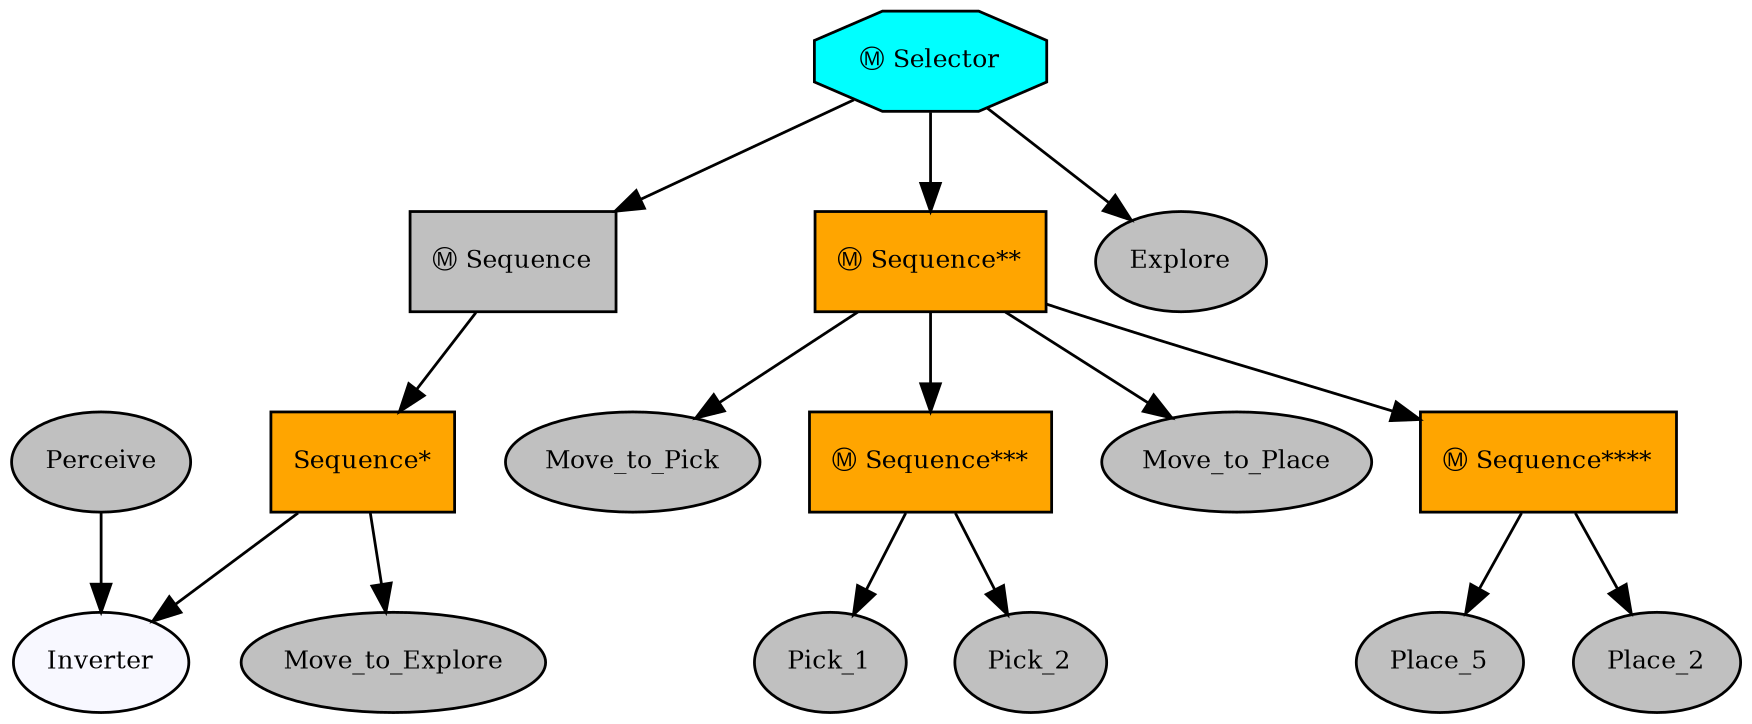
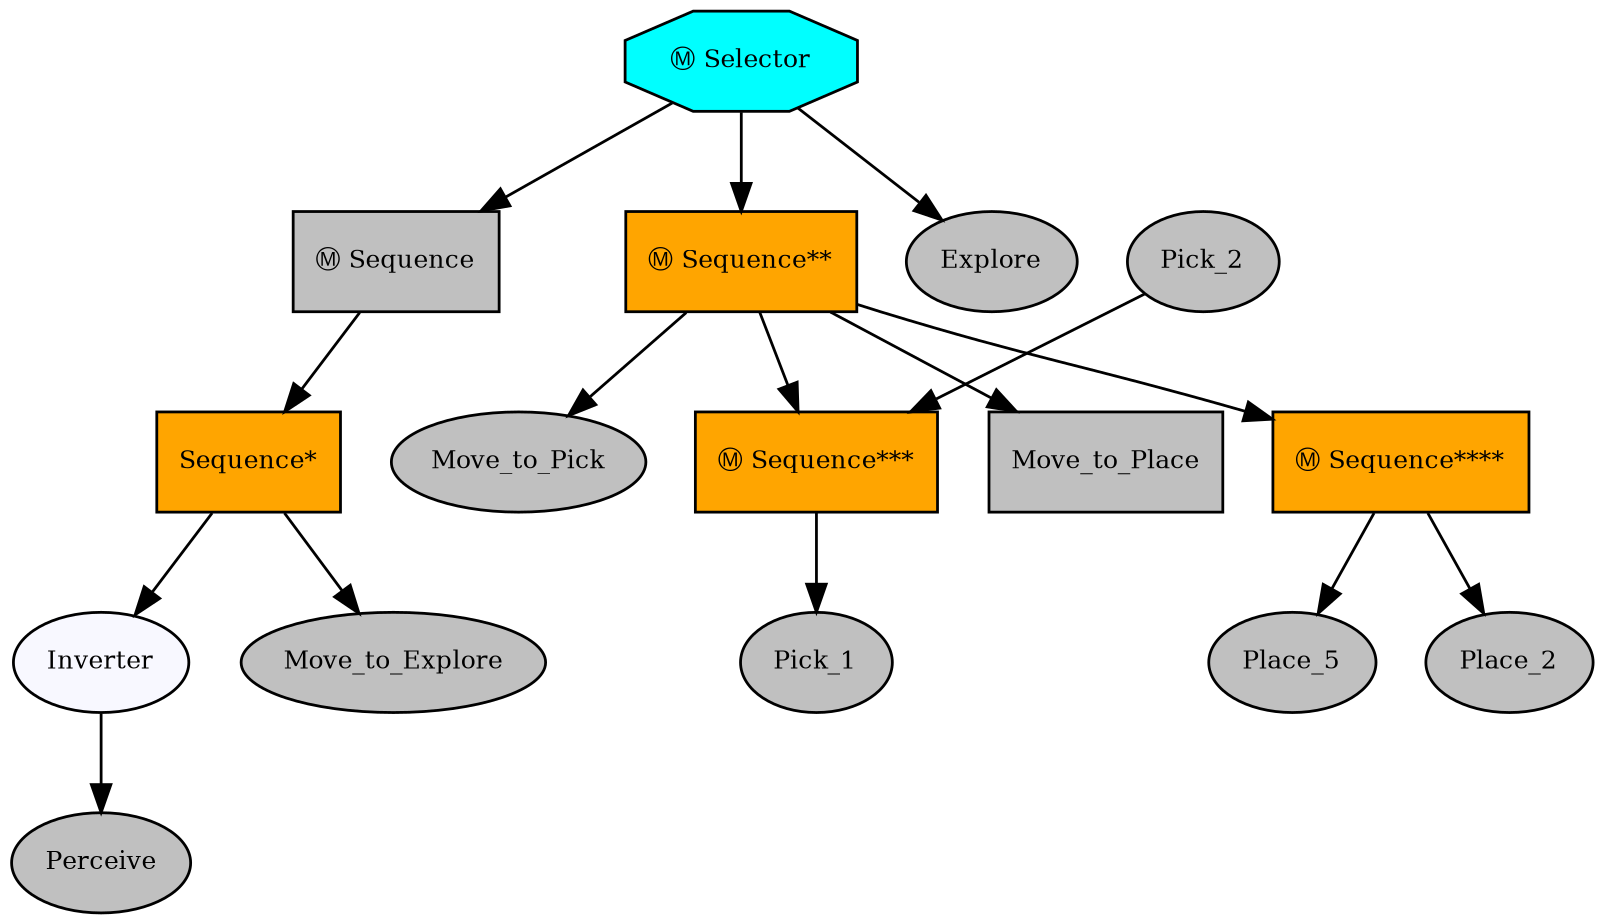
node "Move_to_Place": shape ellipse -> box
edge "Perceive" -> "Inverter": reversed
edge "Ⓜ Sequence***" -> "Pick_2": reversed
